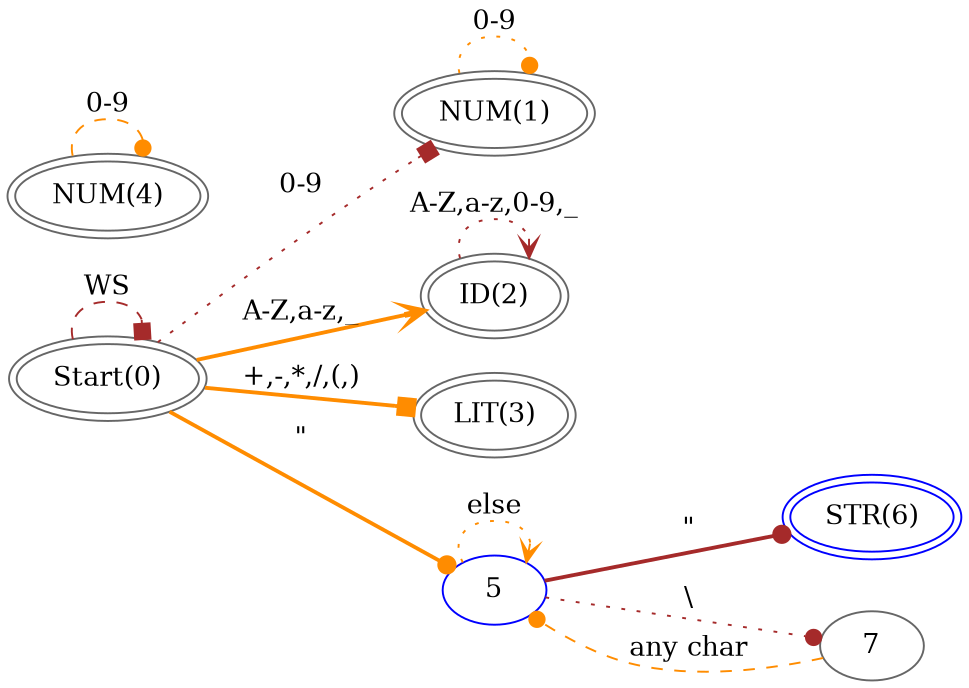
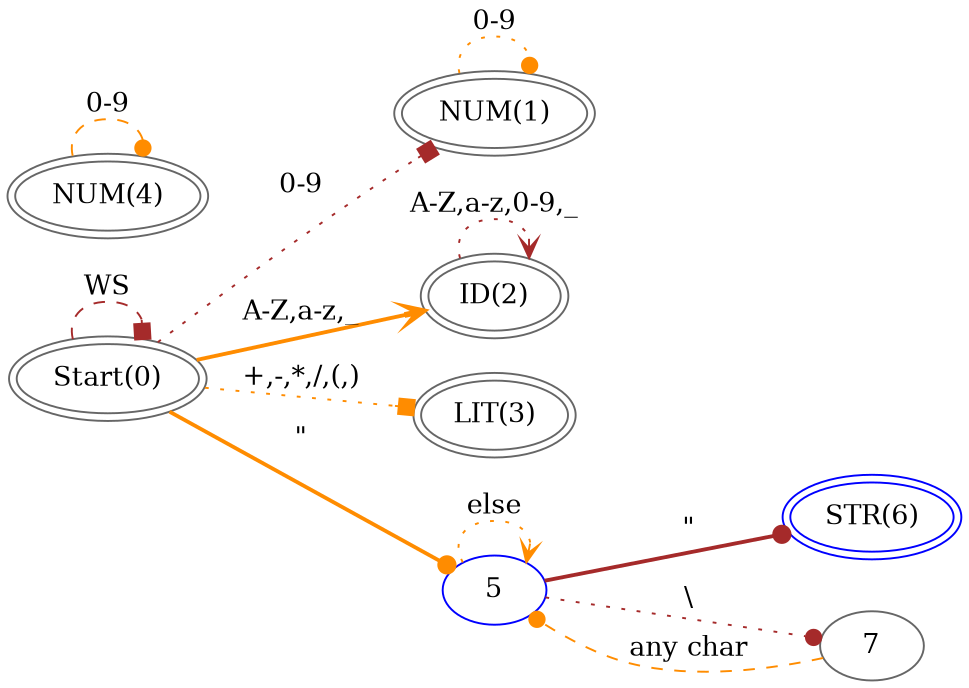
edge "Start(0)" -> "LIT(3)": style bold -> dotted
